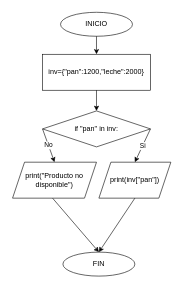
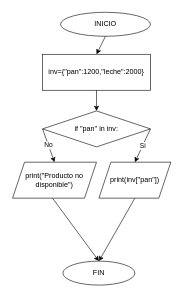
node "INICIO": size 72x24 -> 90x24
node "FIN": moved (99, 264) -> (99, 273)
